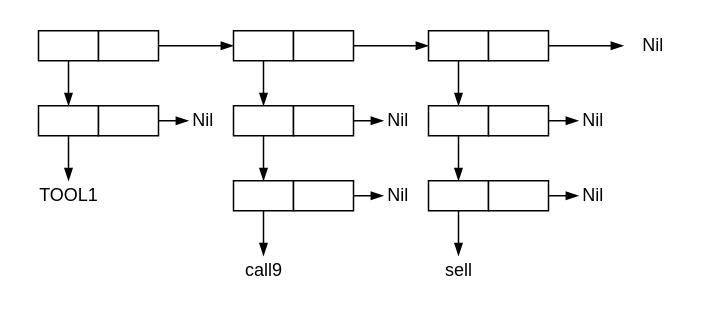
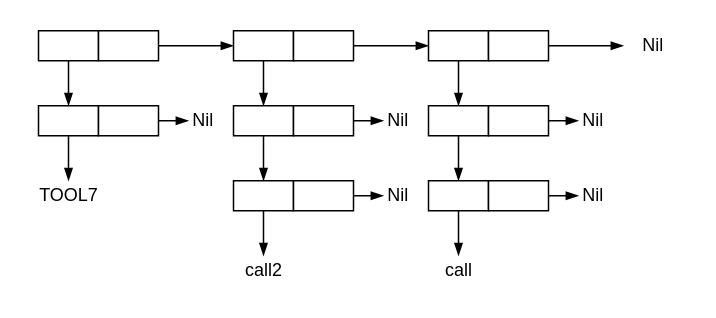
node "TOOL1": label "TOOL1" -> "TOOL7"
node "call9": label "call9" -> "call2"
node "sell": label "sell" -> "call"
